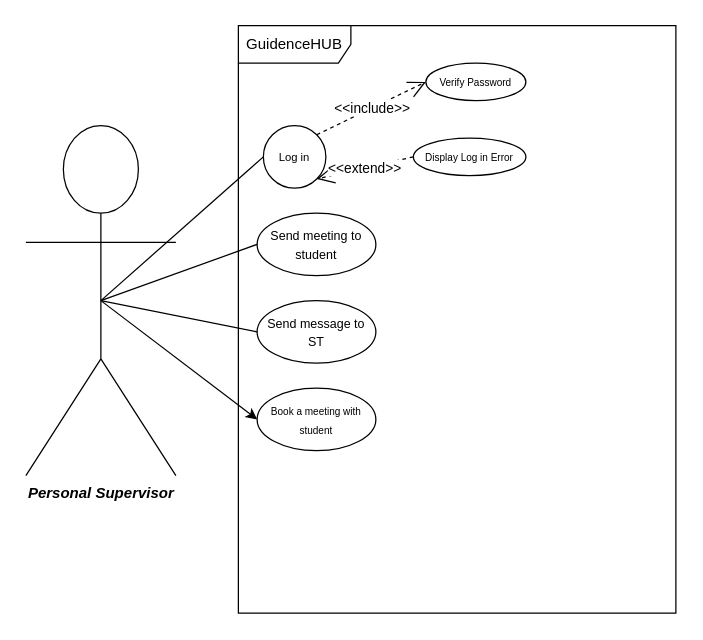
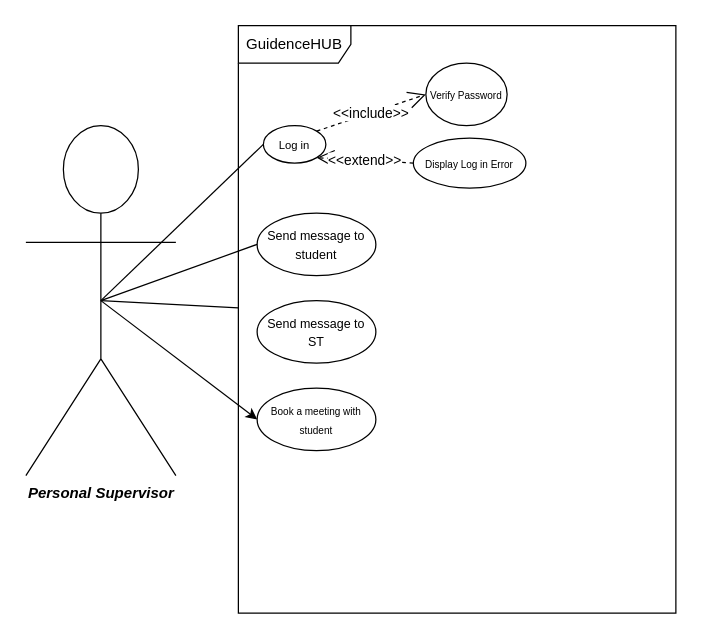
node "Verify Password": size 100x38 -> 81x63
node "Log in": size 63x63 -> 63x38
node "Display Log in Error": size 113x38 -> 113x50
node "Send meeting to student": label "Send meeting to student" -> "Send message to student"
edge "Personal Supervisor" -- "Send message to ST": now "Personal Supervisor" -- "GuidenceHUB"
